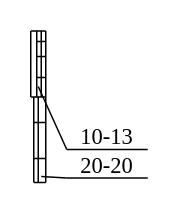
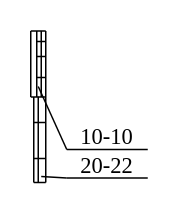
node "10-13": label "10-13" -> "10-10"
node "20-20": label "20-20" -> "20-22"
